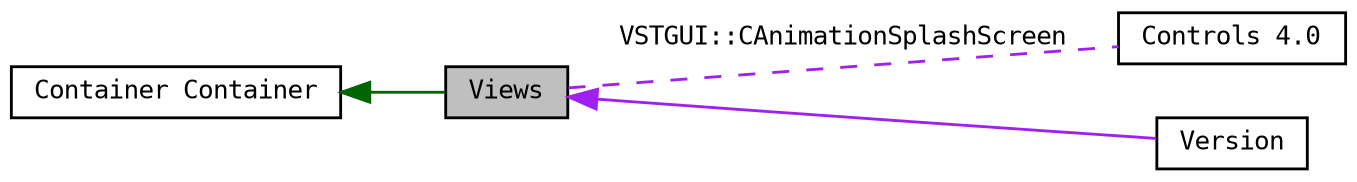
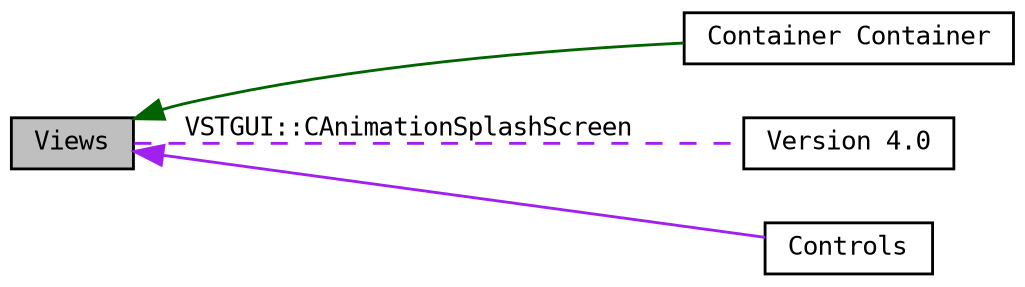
node "Controls 4.0": label "Controls 4.0" -> "Version 4.0"
edge "Views" -> "Container Container": reversed
node "Version": label "Version" -> "Controls"
